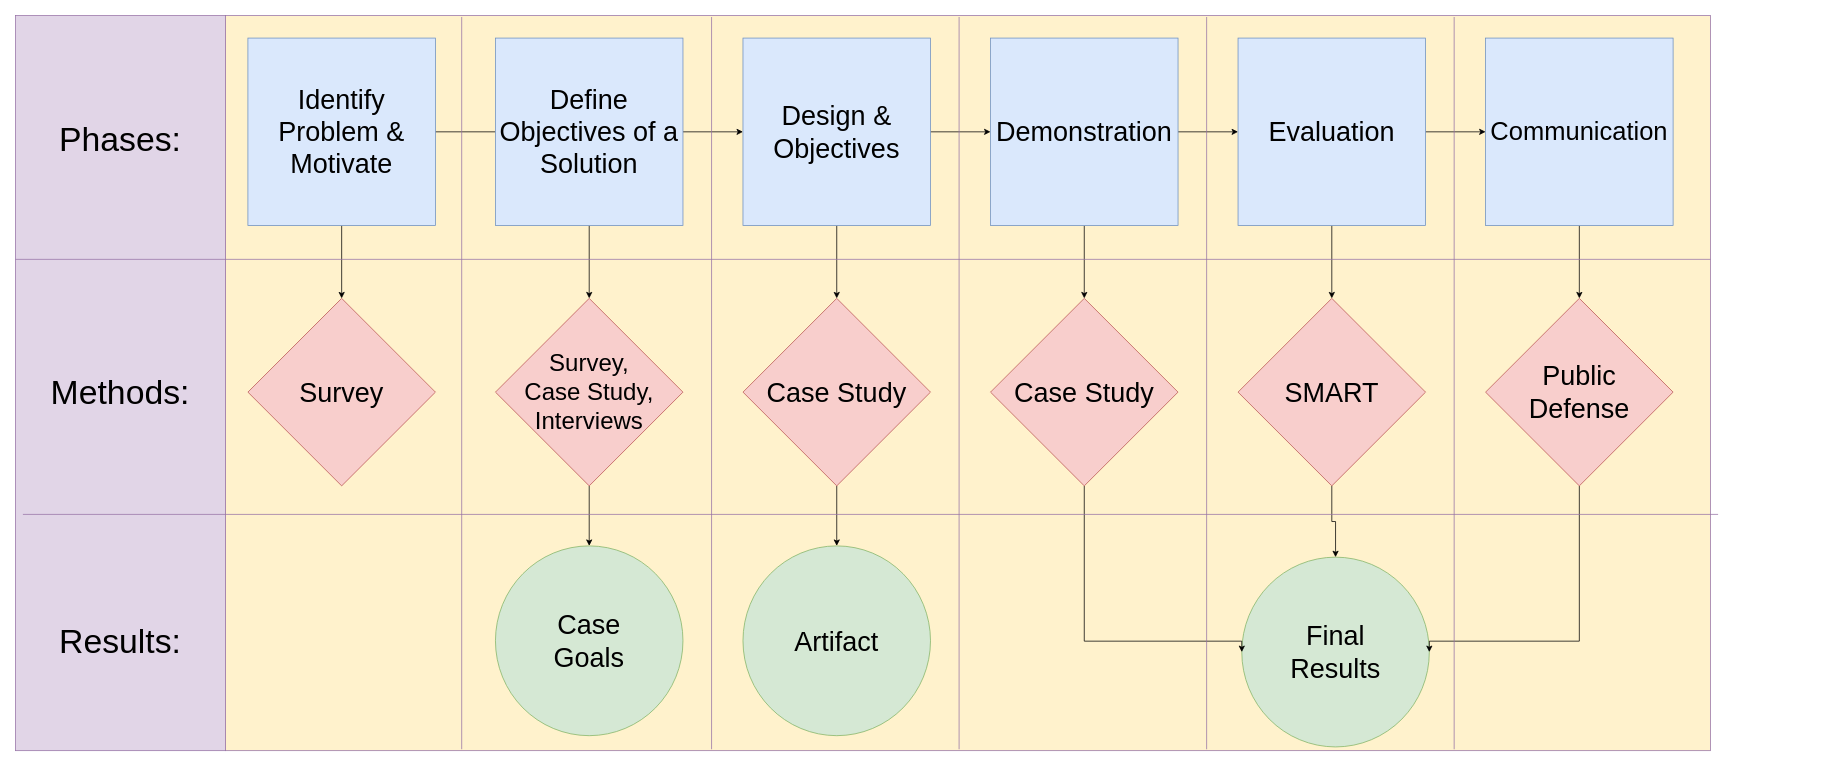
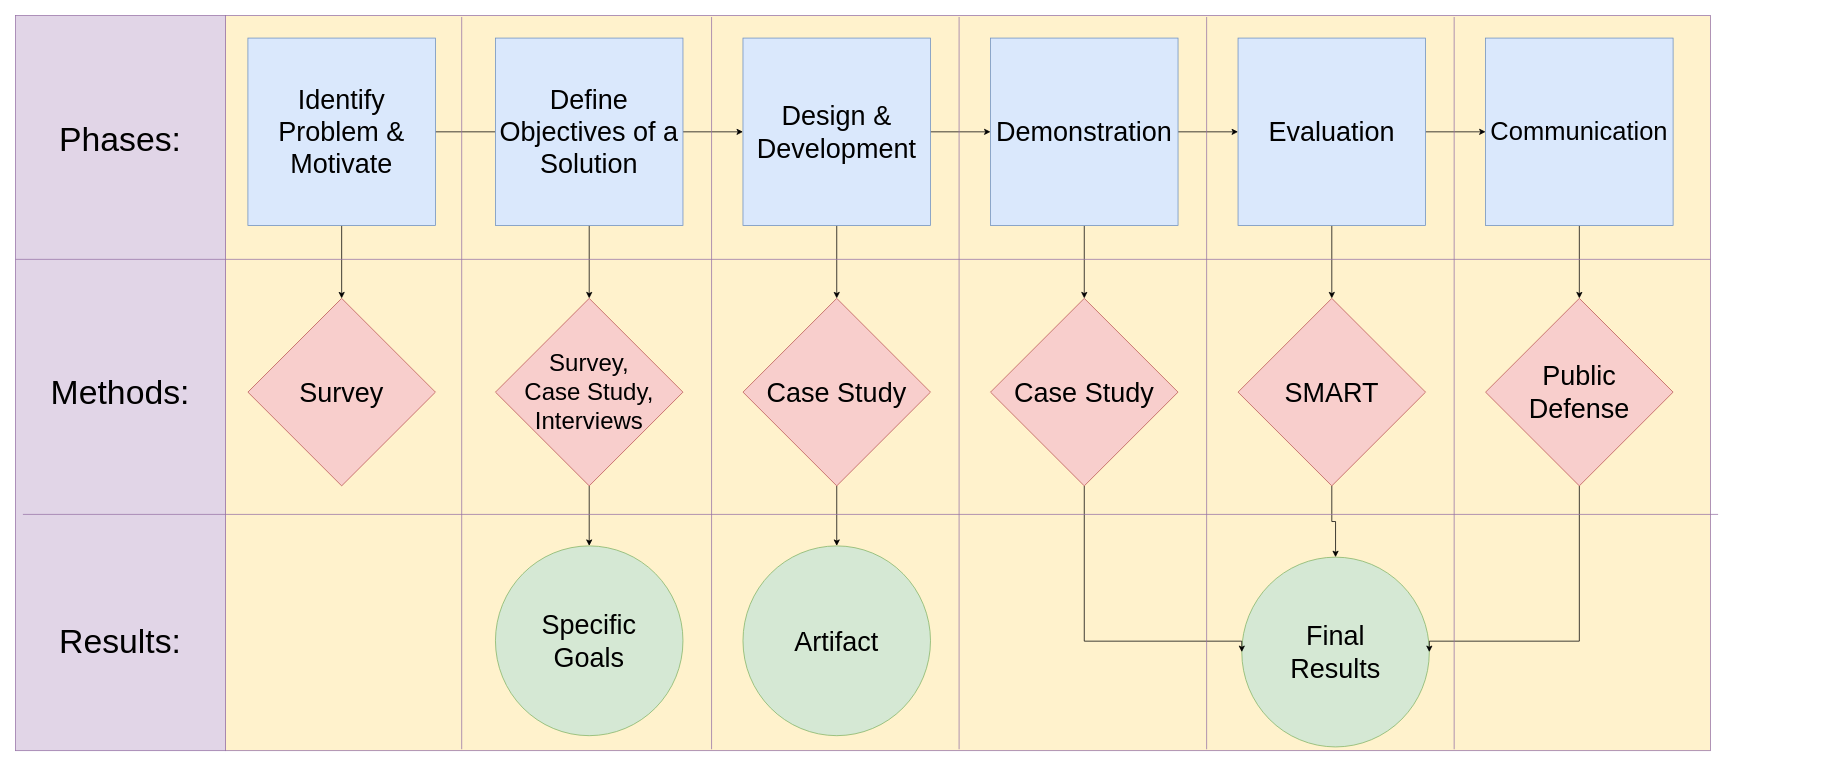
node "Design & Objectives": label "Design & Objectives" -> "Design & Development"
node "Case Goals": label "Case Goals" -> "Specific Goals"
